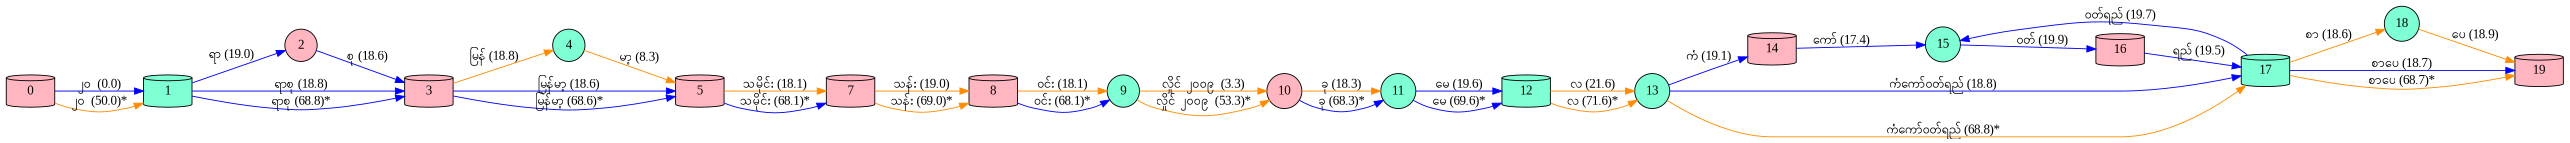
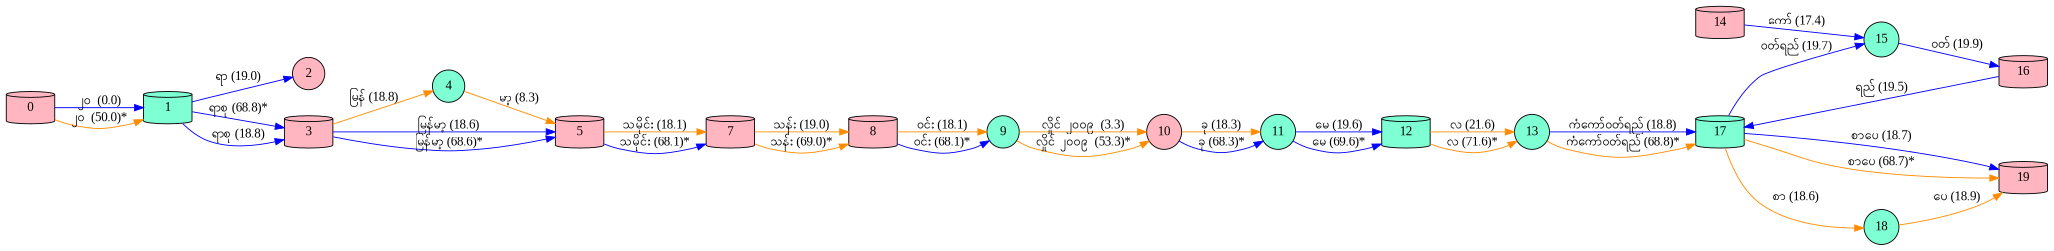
edge "2" -> "3": removed, label "စု (18.6)"
edge "13" -> "14": removed, label "ကံ (19.1)"
